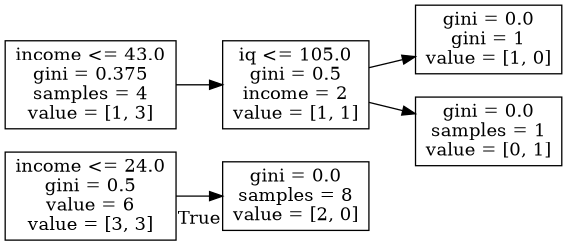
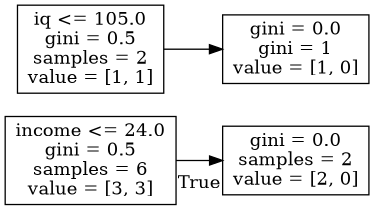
node "income <= 43.0 gini = 0.375 samples = 4 value = [1, 3]": removed
node "iq <= 105.0 gini = 0.5 income = 2 value = [1, 1]": label "iq <= 105.0 gini = 0.5 income = 2 value = [1, 1]" -> "iq <= 105.0 gini = 0.5 samples = 2 value = [1, 1]"
node "gini = 0.0 samples = 1 value = [0, 1]": removed
node "income <= 24.0 gini = 0.5 value = 6 value = [3, 3]": label "income <= 24.0 gini = 0.5 value = 6 value = [3, 3]" -> "income <= 24.0 gini = 0.5 samples = 6 value = [3, 3]"
node "gini = 0.0 samples = 8 value = [2, 0]": label "gini = 0.0 samples = 8 value = [2, 0]" -> "gini = 0.0 samples = 2 value = [2, 0]"
